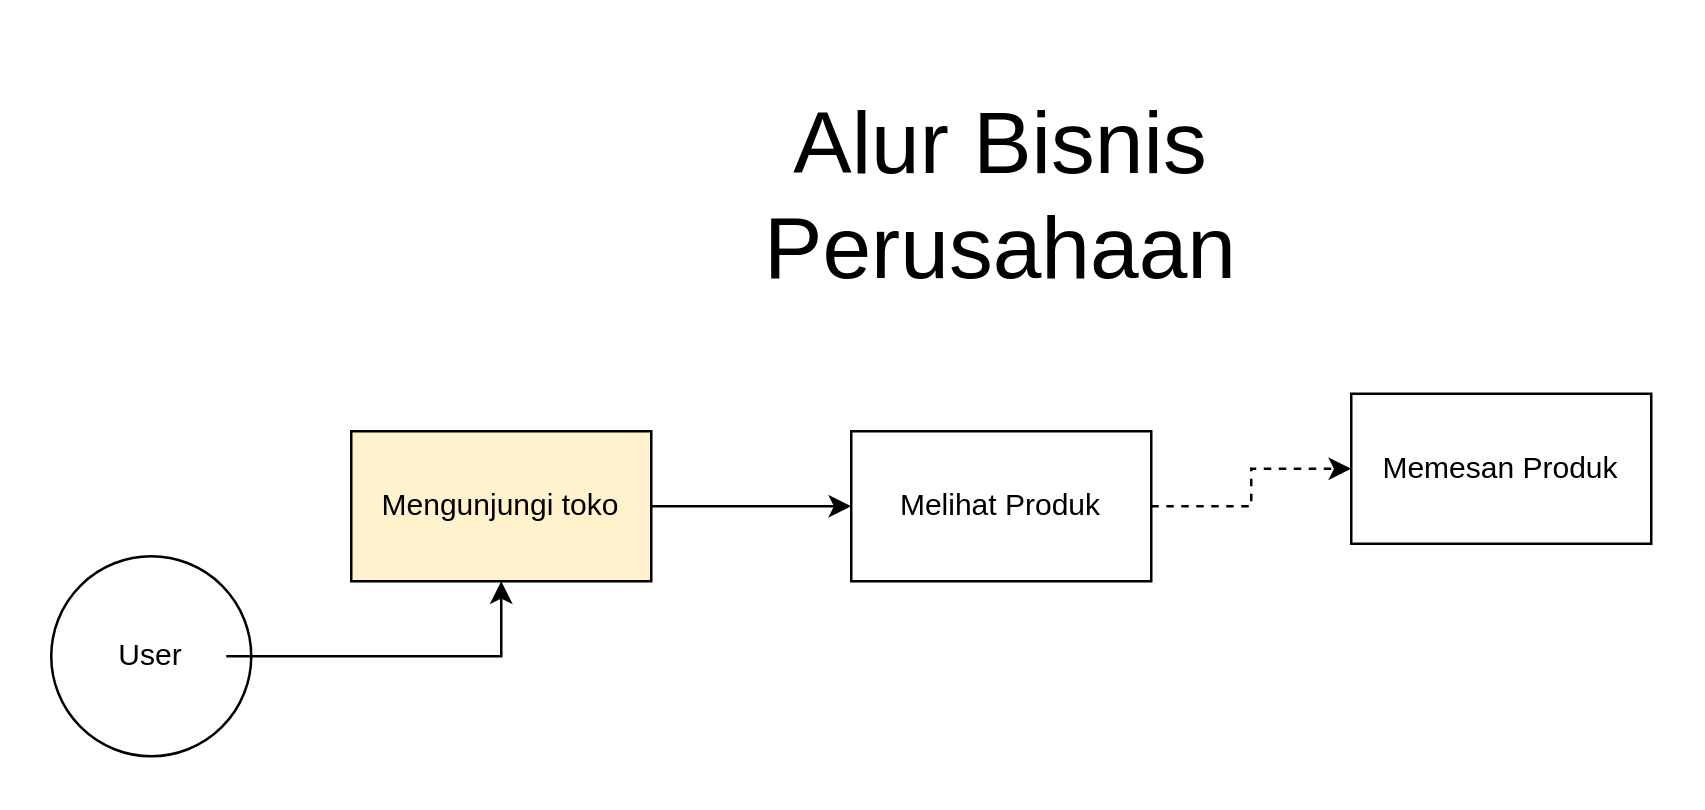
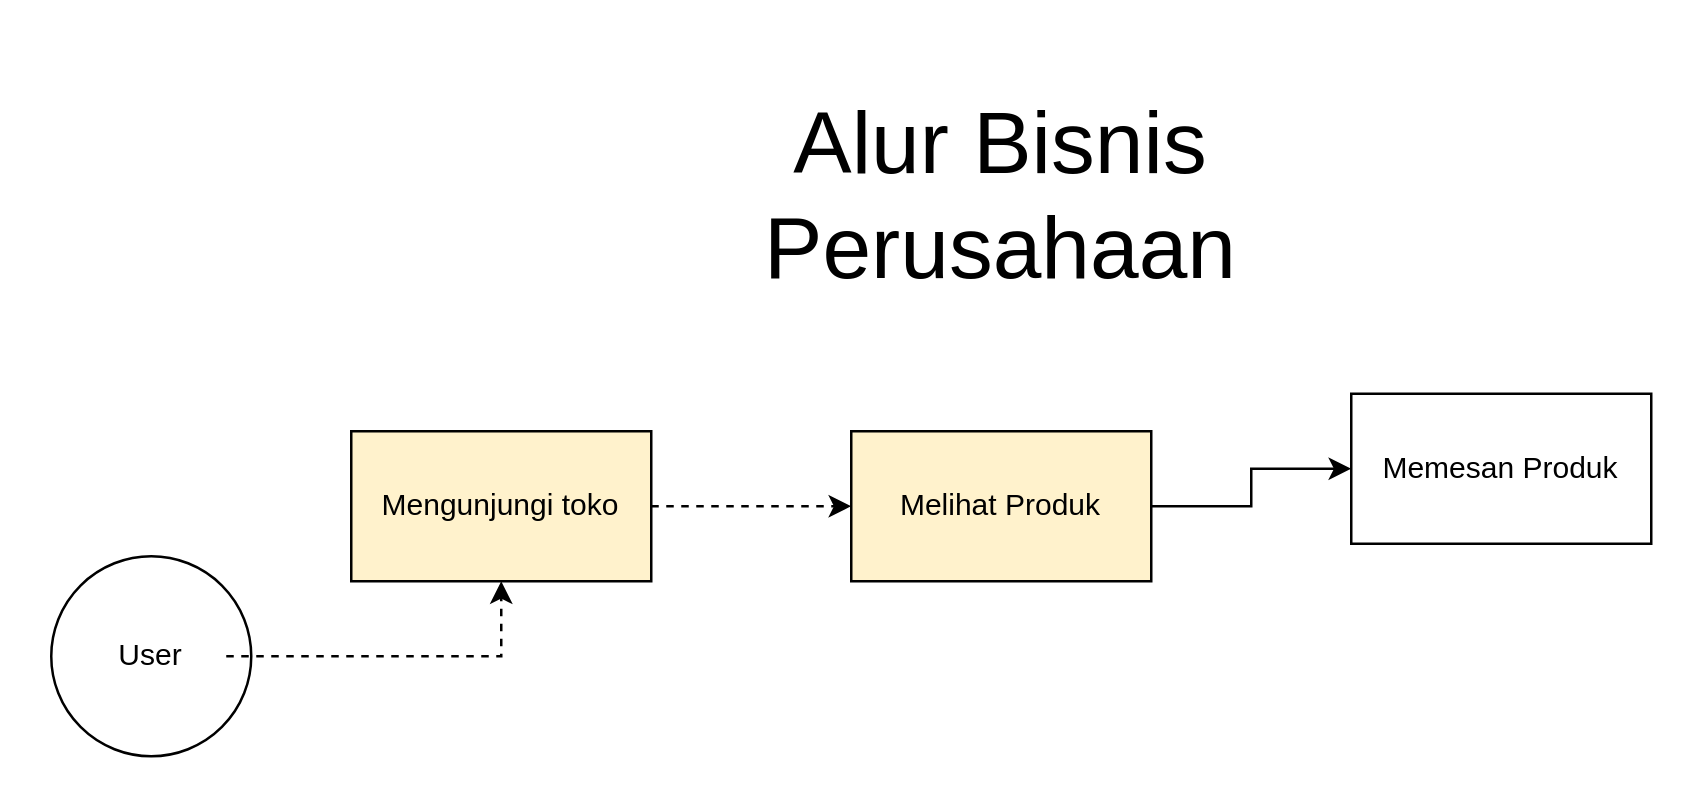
edge "Melihat Produk" -> "Memesan Produk": style dashed -> solid
edge "Mengunjungi toko" -> "Melihat Produk": style solid -> dashed
node "Melihat Produk": fillcolor #ffffff -> #fff2cc
edge "User" -> "Mengunjungi toko": style solid -> dashed
